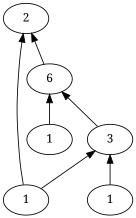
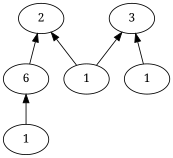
edge "3" -> "6": removed
